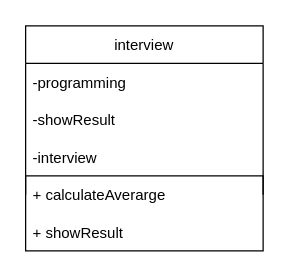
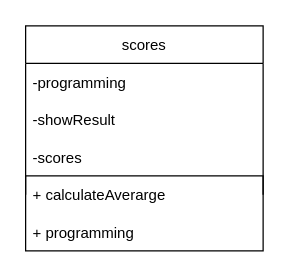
node "interview": label "interview" -> "scores"
node "-interview": label "-interview" -> "-scores"
node "+ showResult": label "+ showResult" -> "+ programming"
